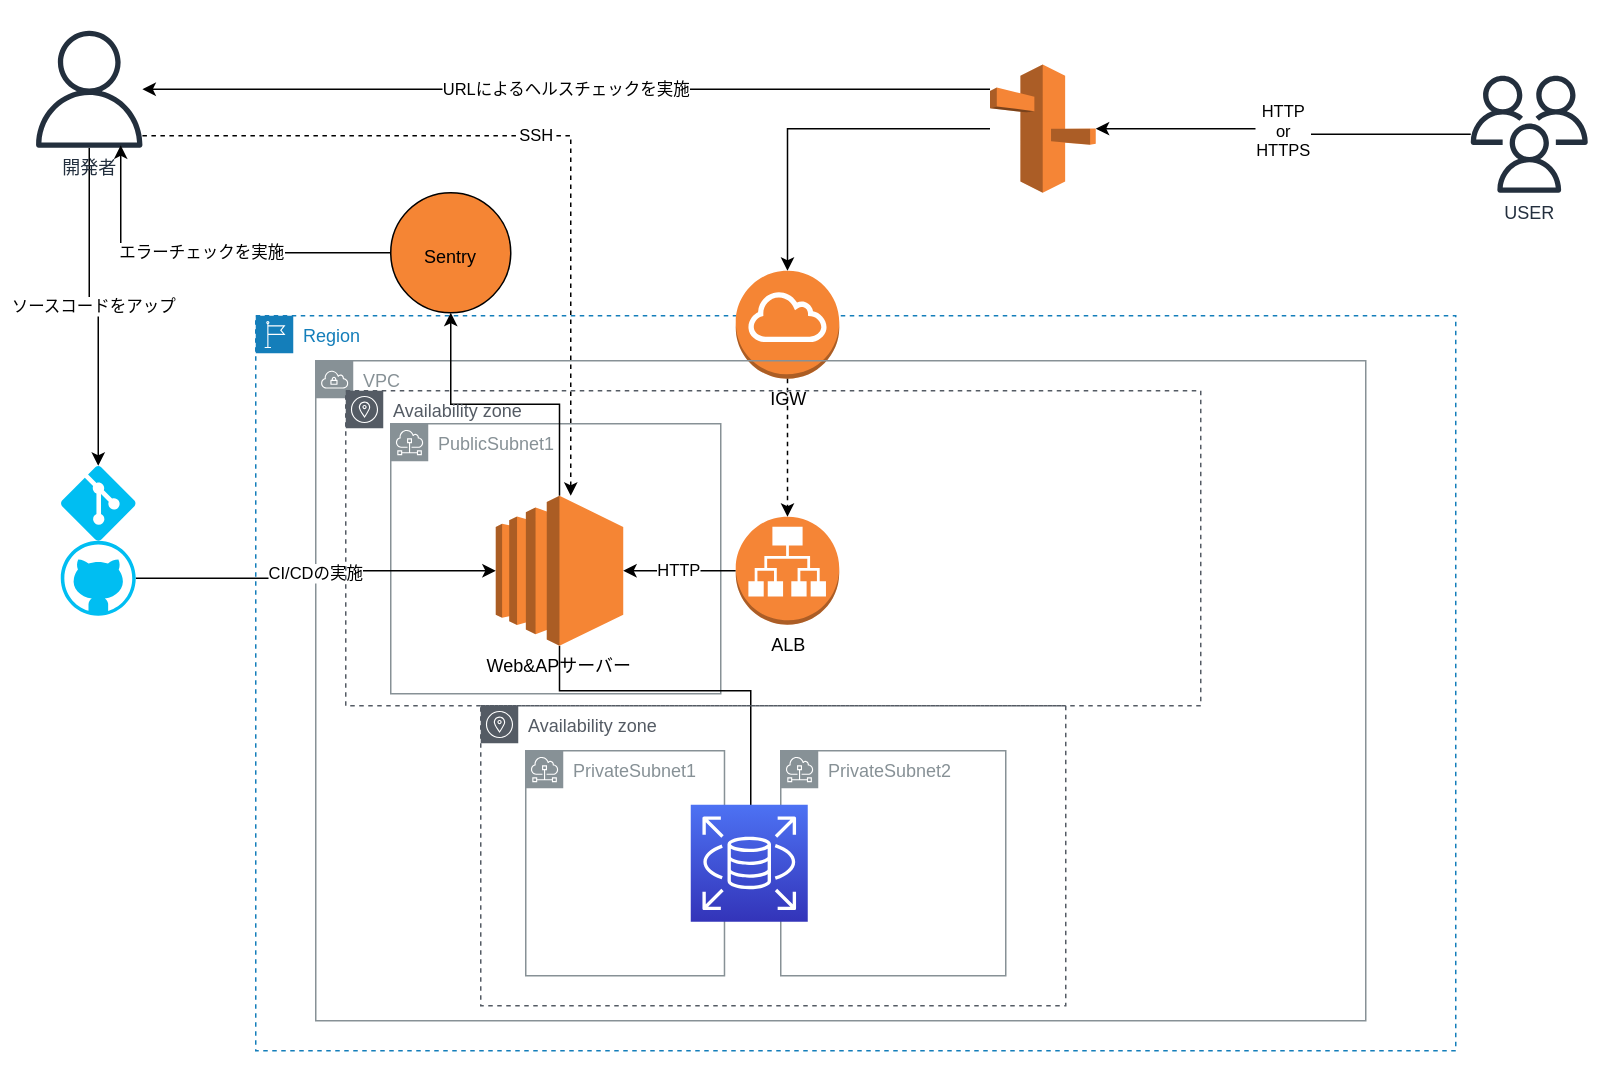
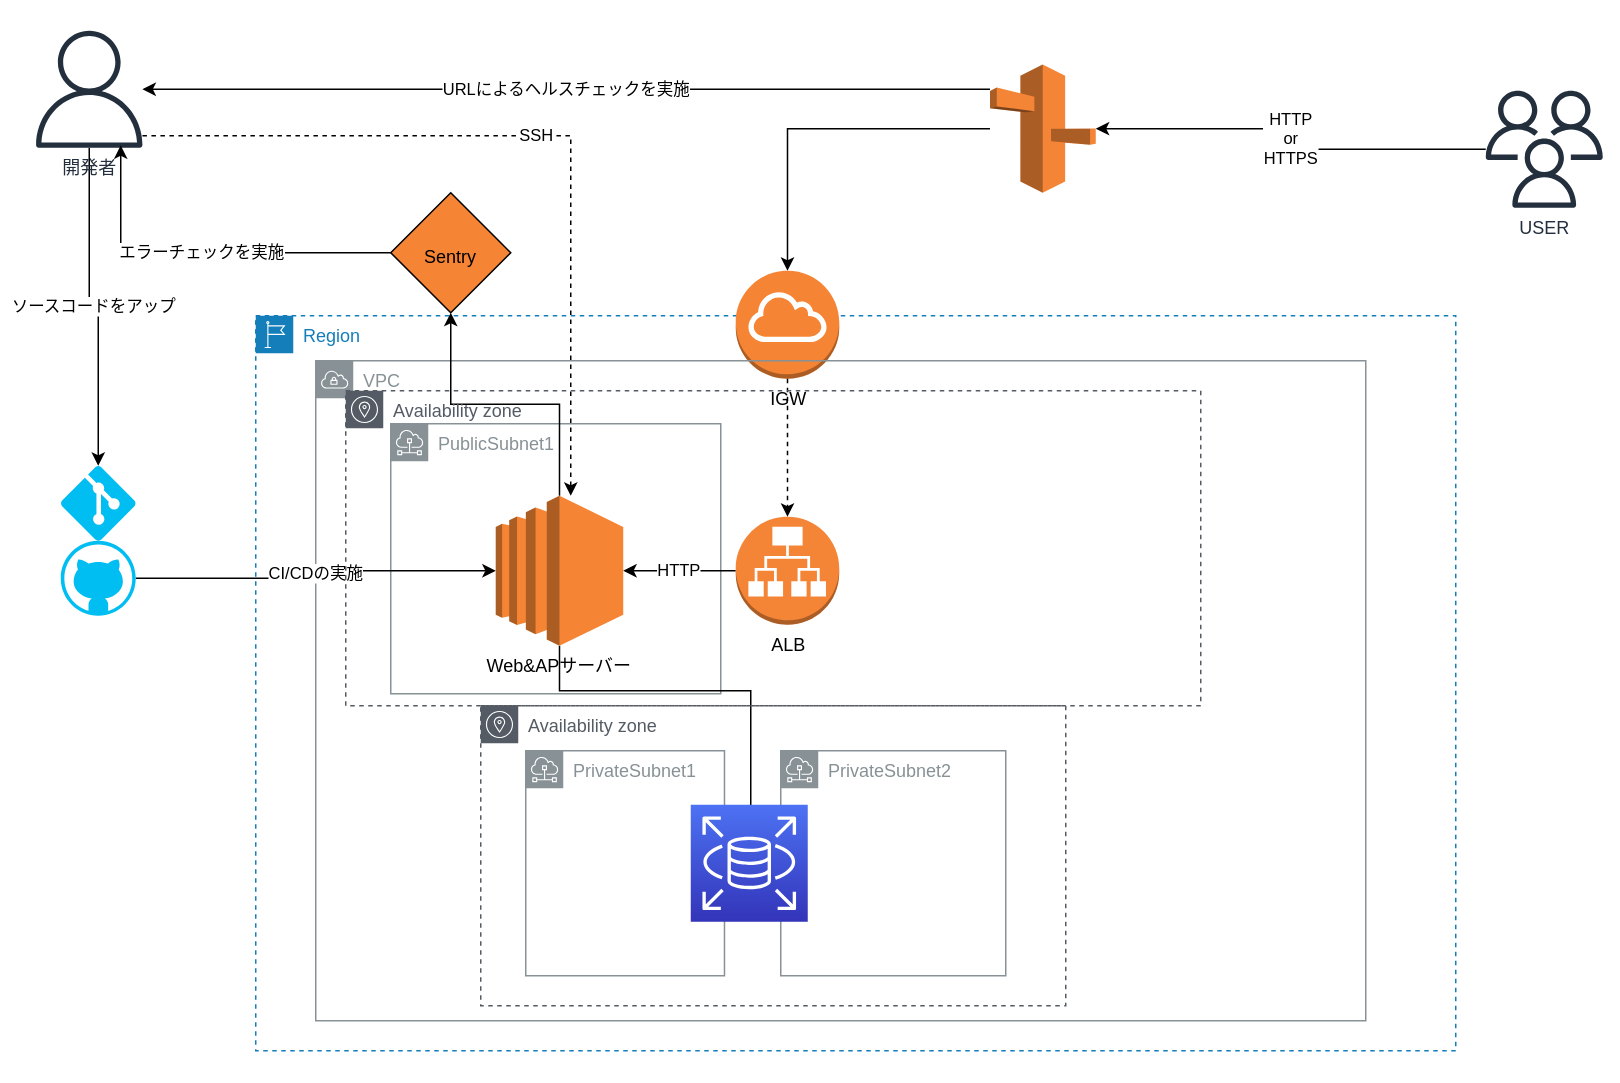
node "USER": moved (1529, 134) -> (1544, 149)
node "Sentry": shape ellipse -> diamond
